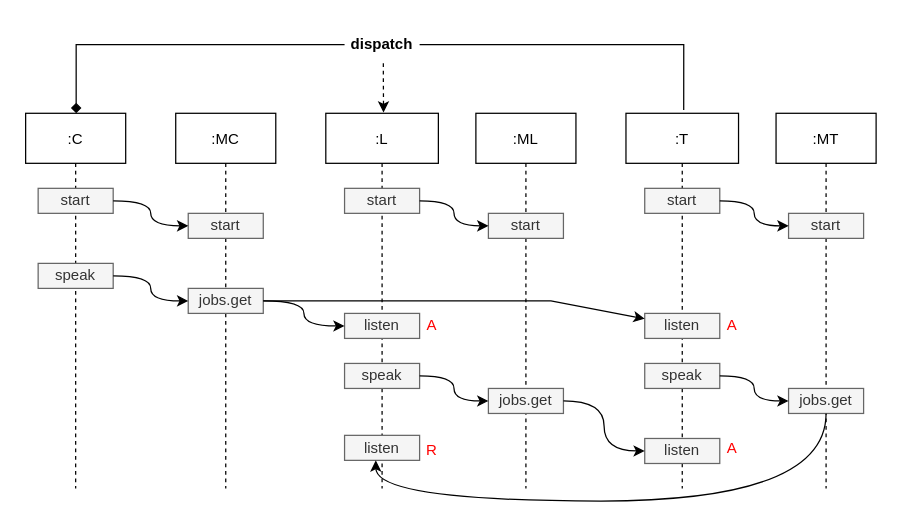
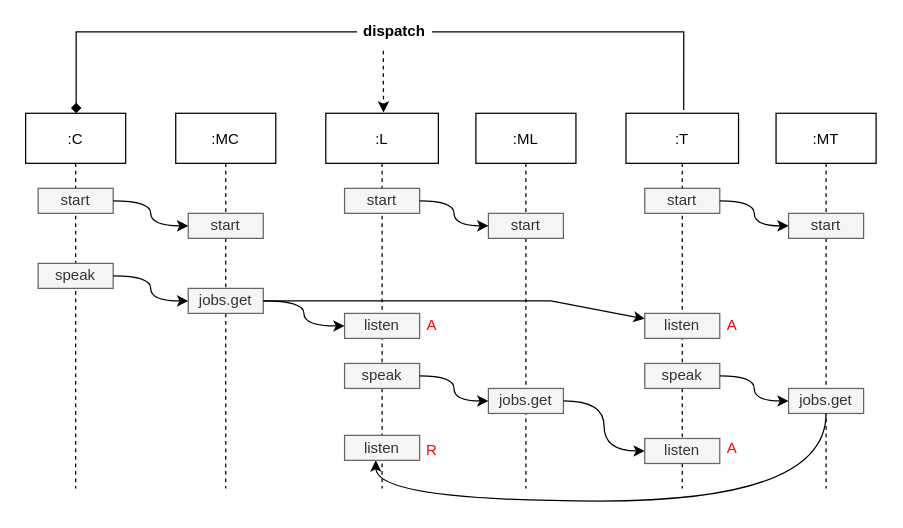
node "dispatch": moved (382, 44) -> (394, 32)
